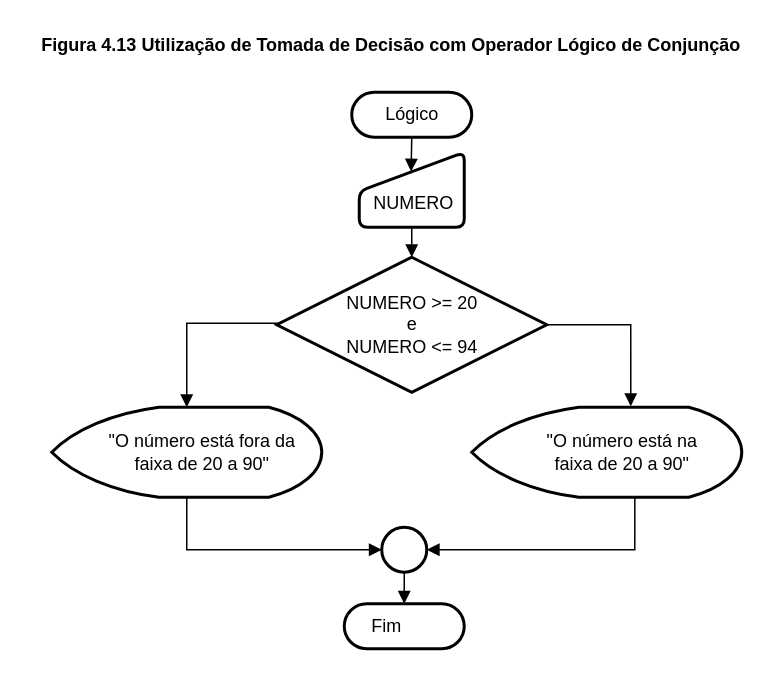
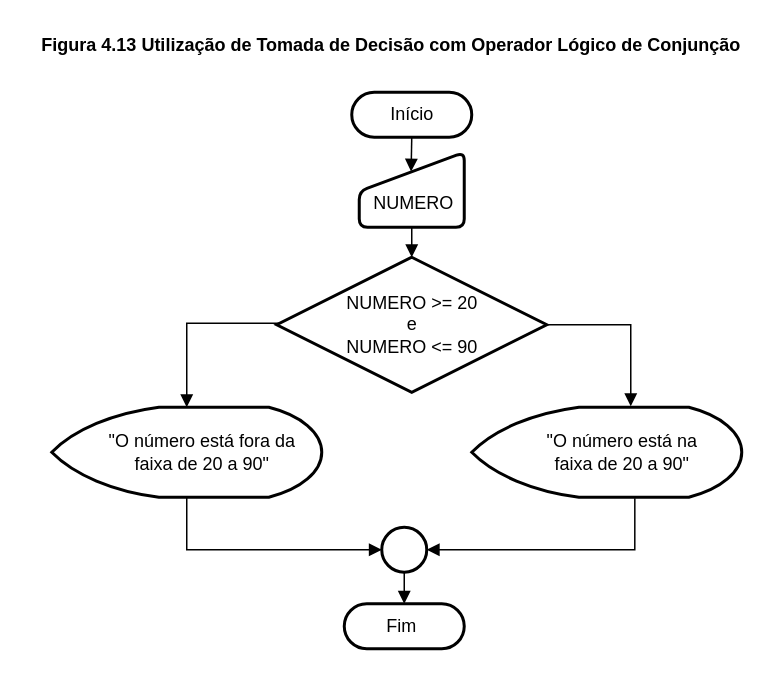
node "Lógico": label "Lógico" -> "Início"
node "NUMERO >= 20 e NUMERO <= 94": label "NUMERO >= 20 e NUMERO <= 94" -> "NUMERO >= 20 e NUMERO <= 90"
node "Fim": moved (386, 626) -> (401, 626)
